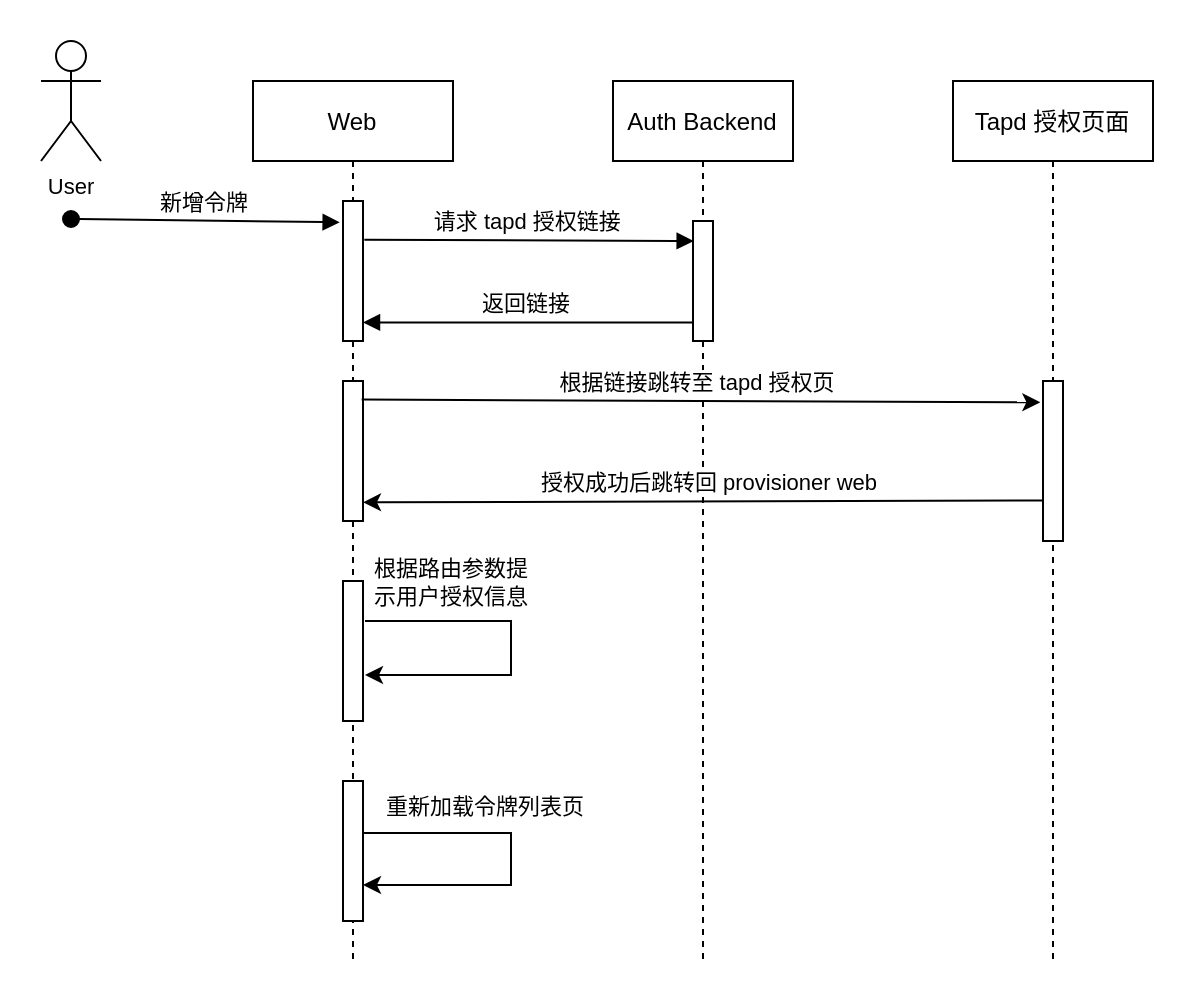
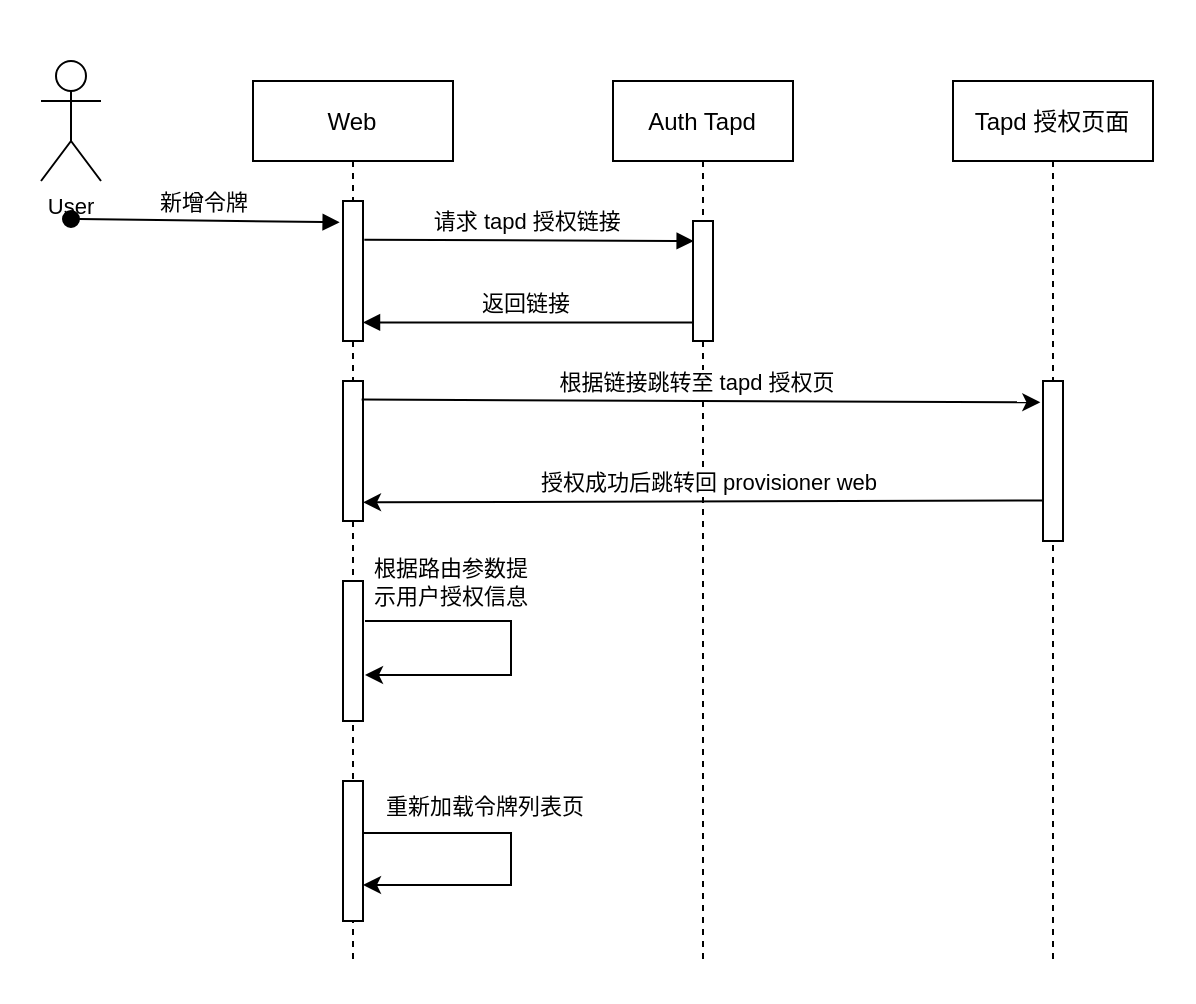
node "User": moved (71, 101) -> (71, 121)
node "Auth Backend": label "Auth Backend" -> "Auth Tapd"
